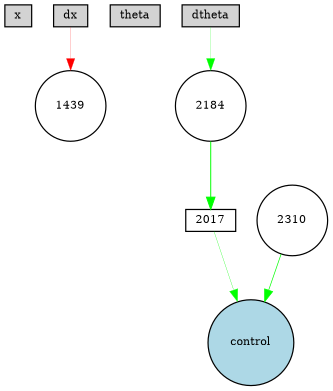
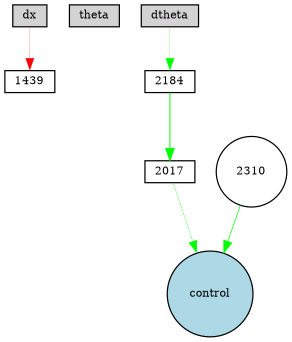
node "x": removed
node "1439": shape circle -> box
node "2184": shape circle -> box
